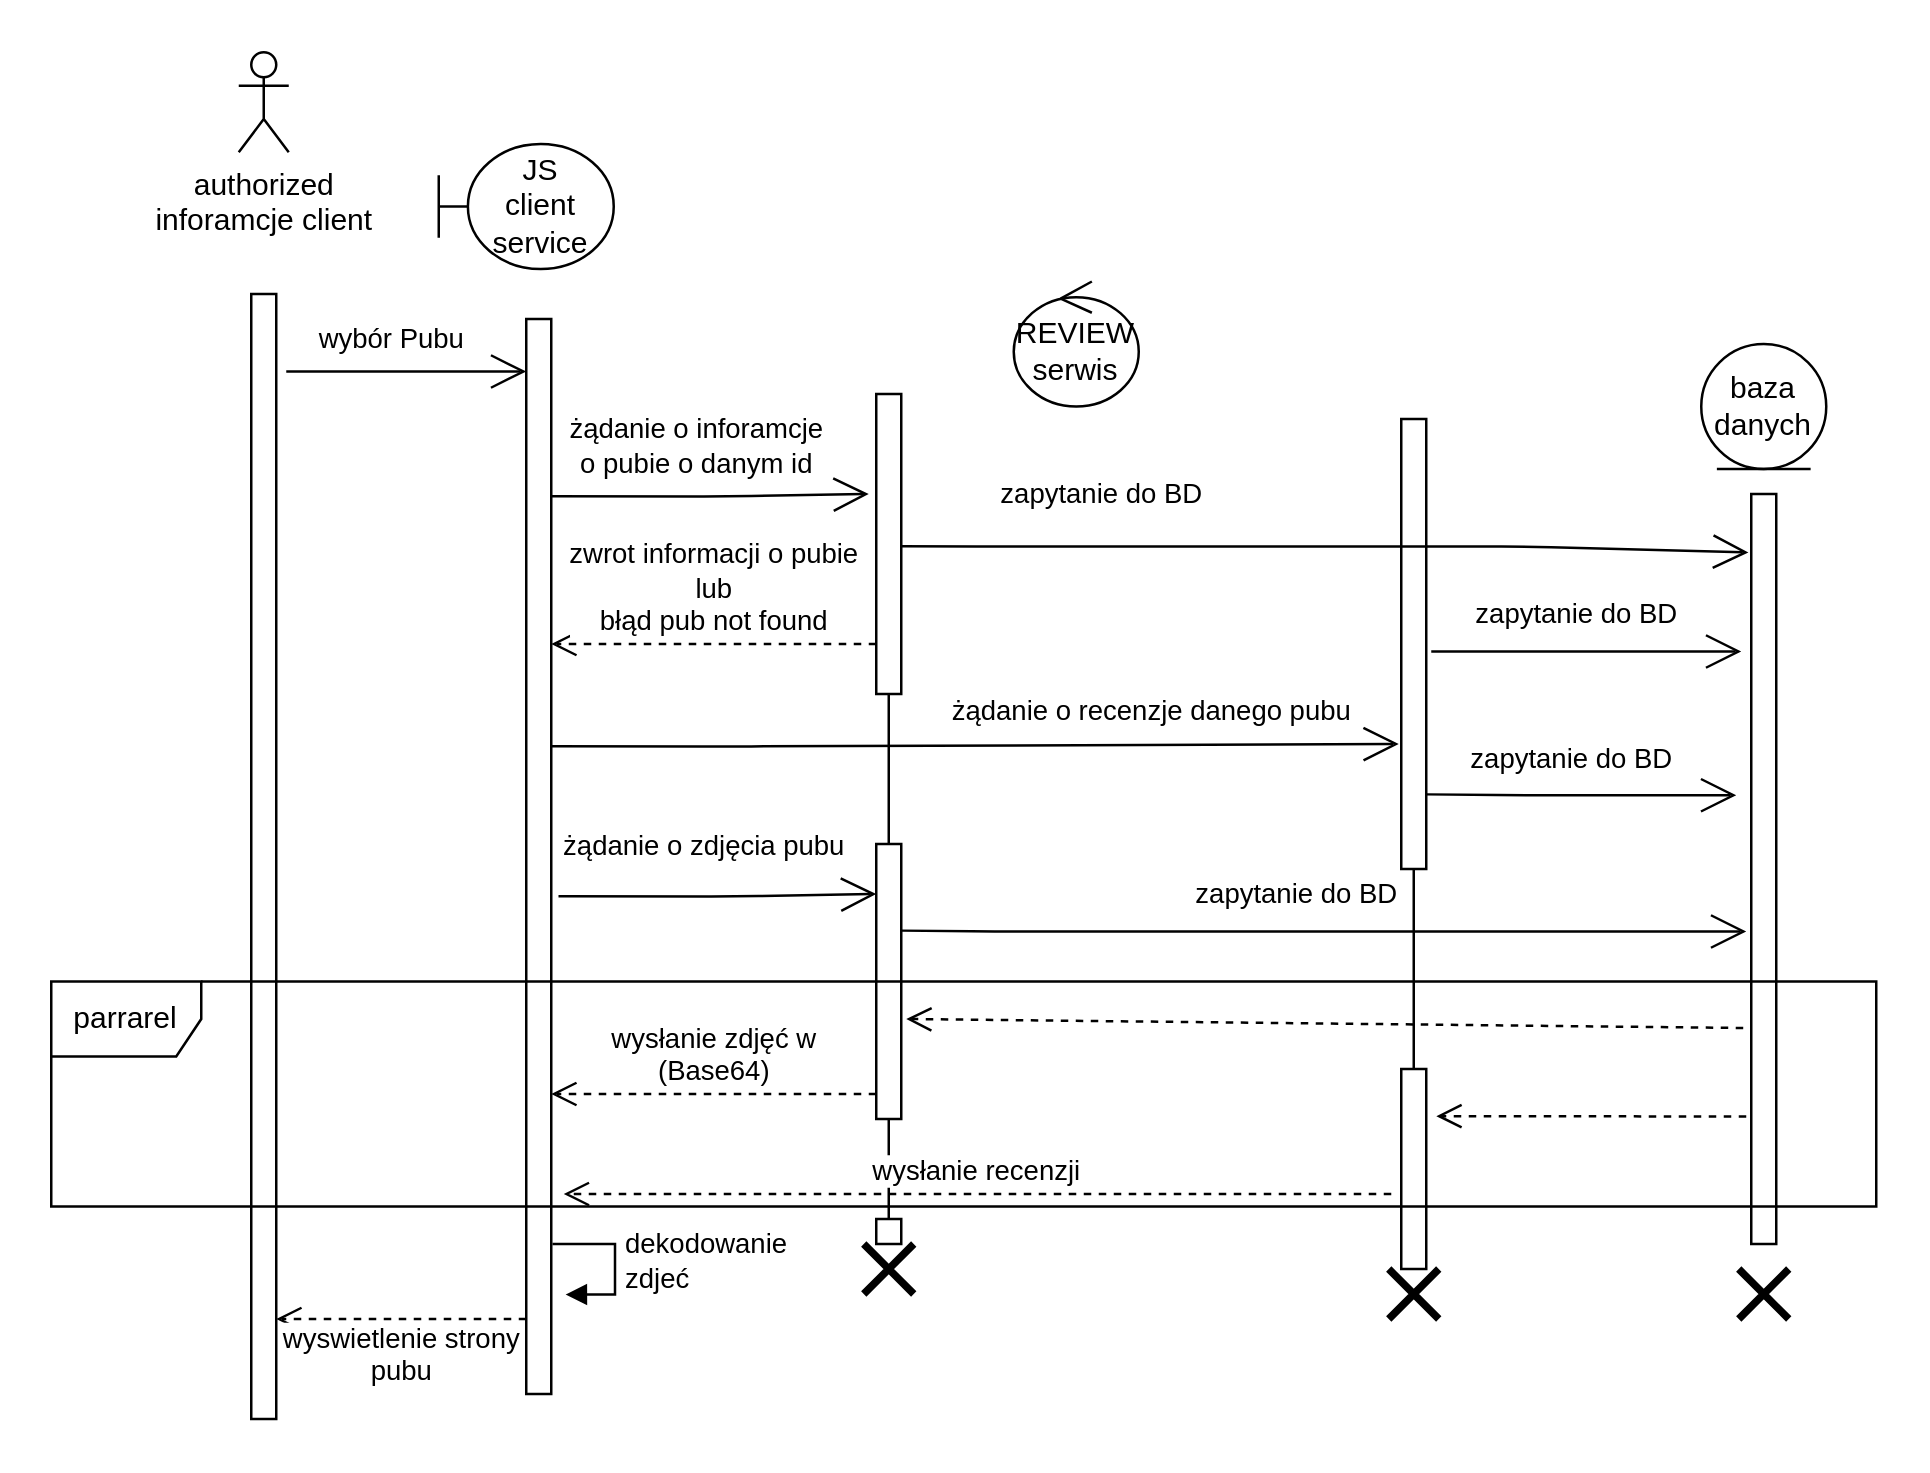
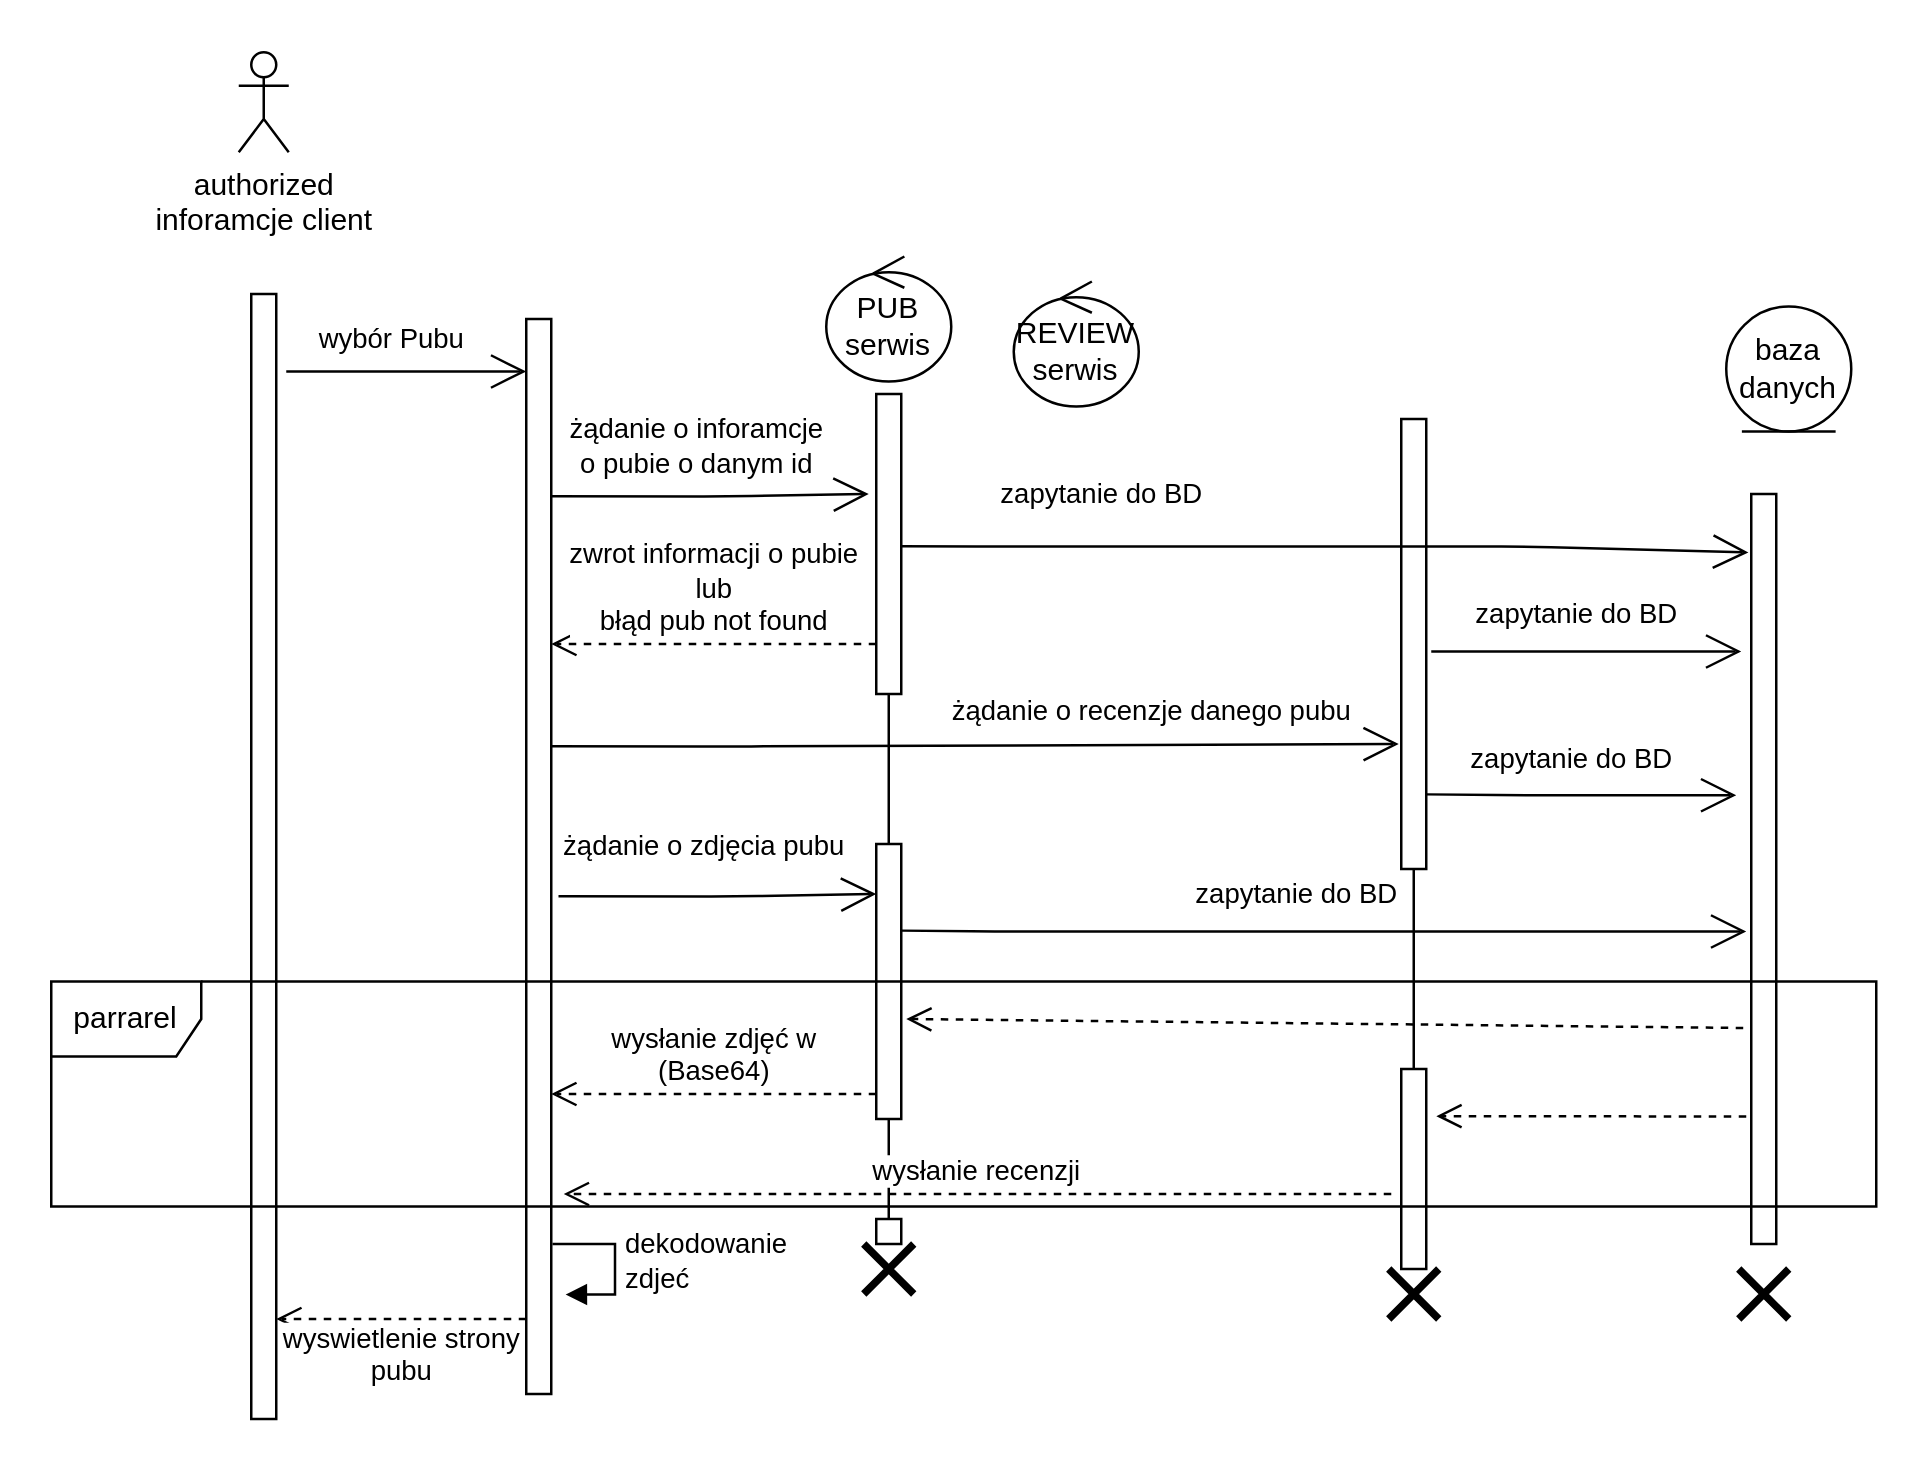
node "JS client service": removed
node "PUB serwis": added
node "baza danych": moved (1764, 406) -> (1789, 369)
